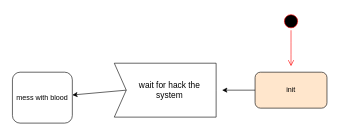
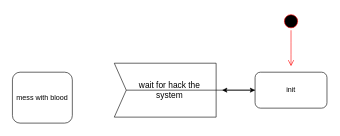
node "init": fillcolor #ffe6cc -> #ffffff
edge "wait for hack the system" -> "mess with blood": now "wait for hack the system" -> "init"
